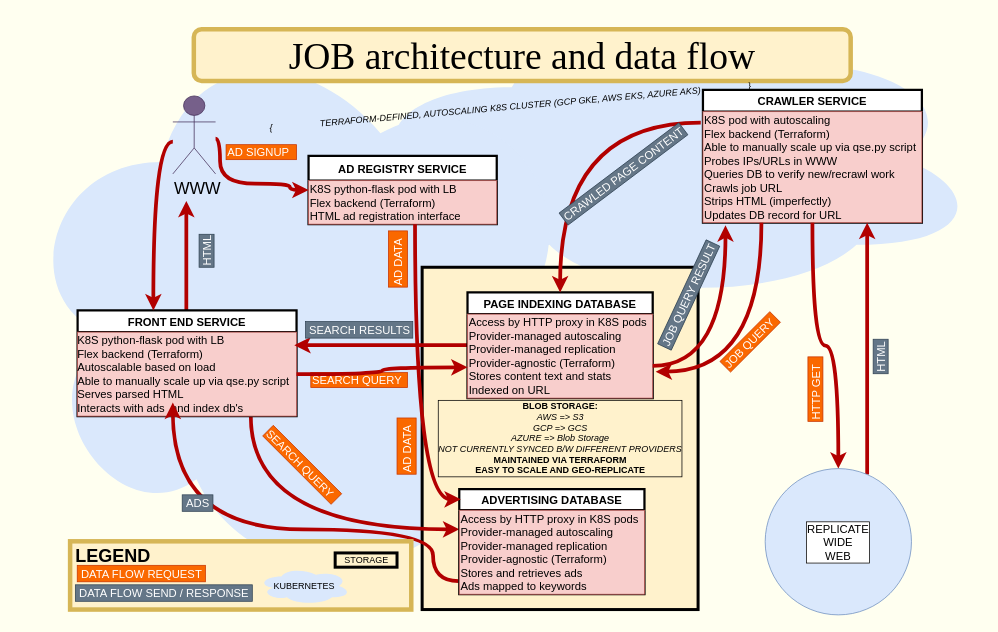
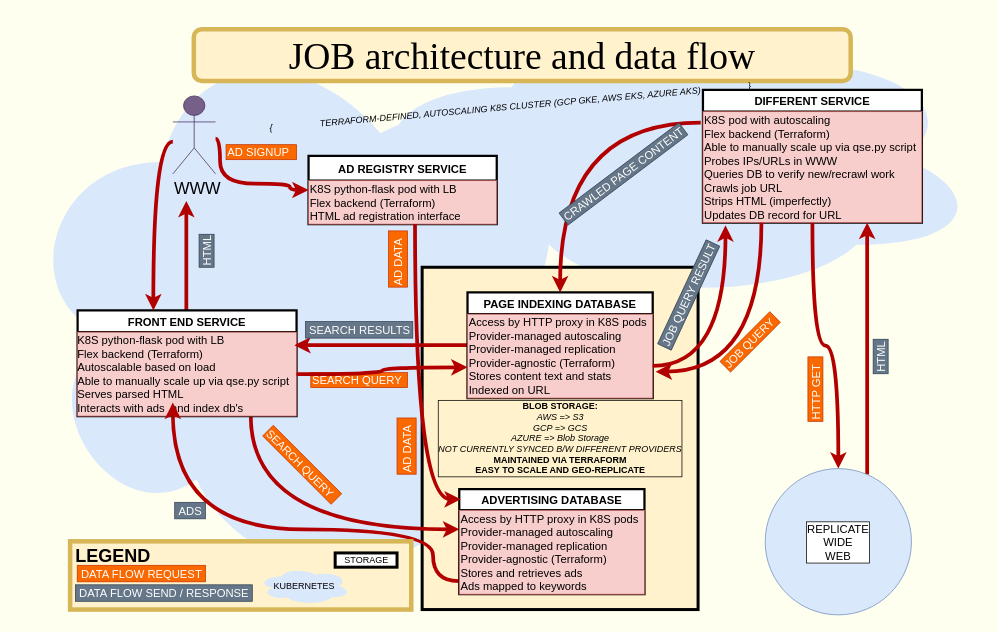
node "CRAWLER SERVICE": label "CRAWLER SERVICE" -> "DIFFERENT SERVICE"
node "ADS": moved (198, 503) -> (190, 510)
node "STORAGE": fillcolor #fff2cc -> #ffffff
